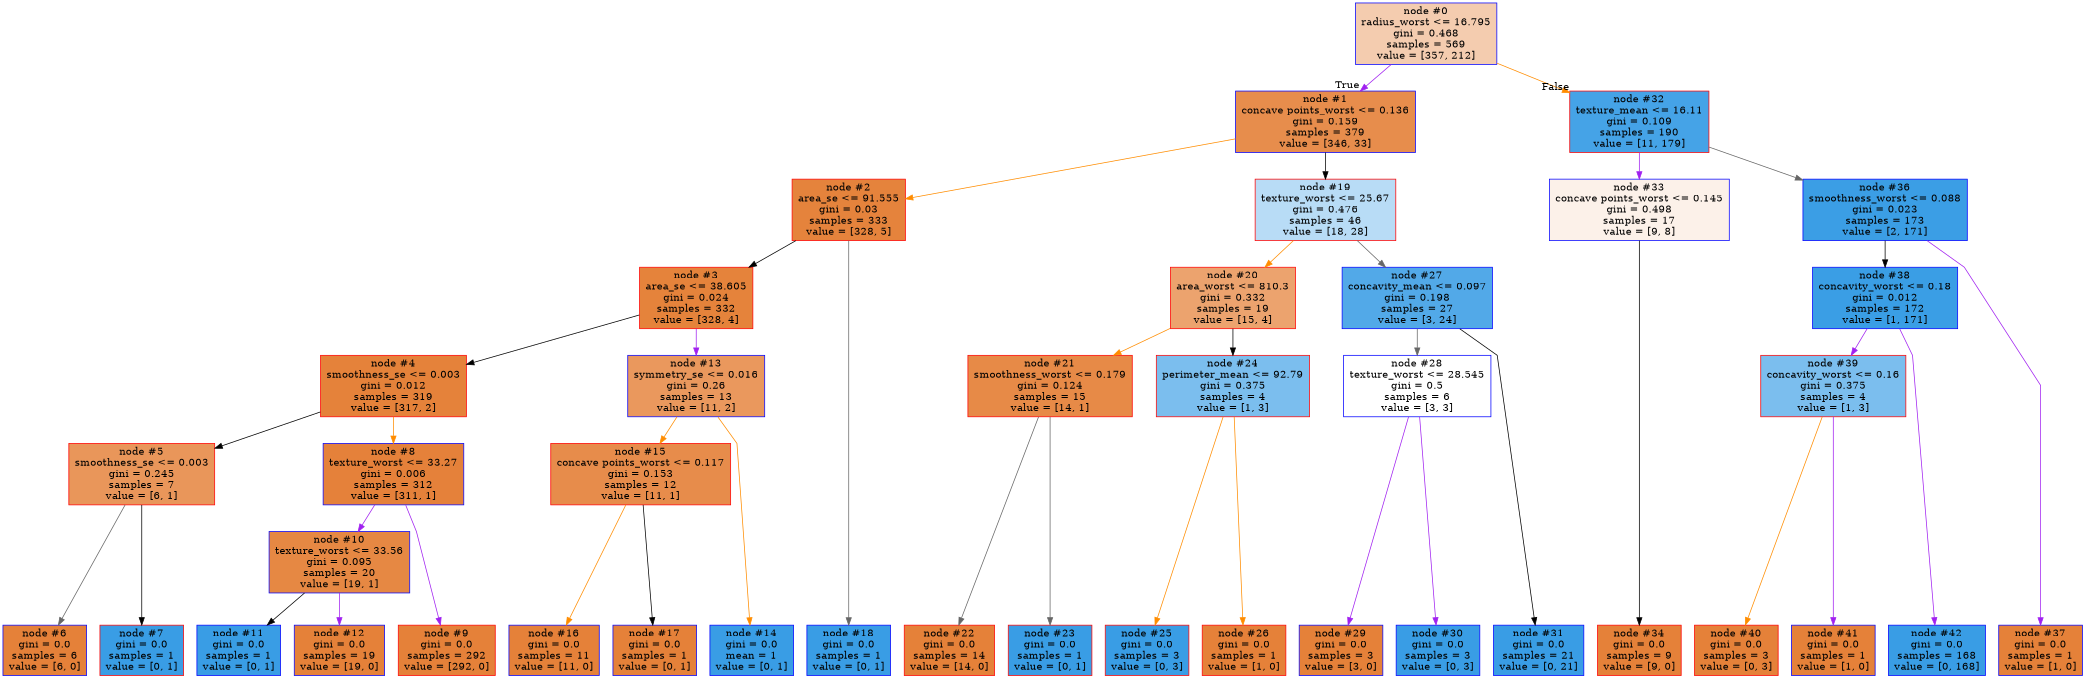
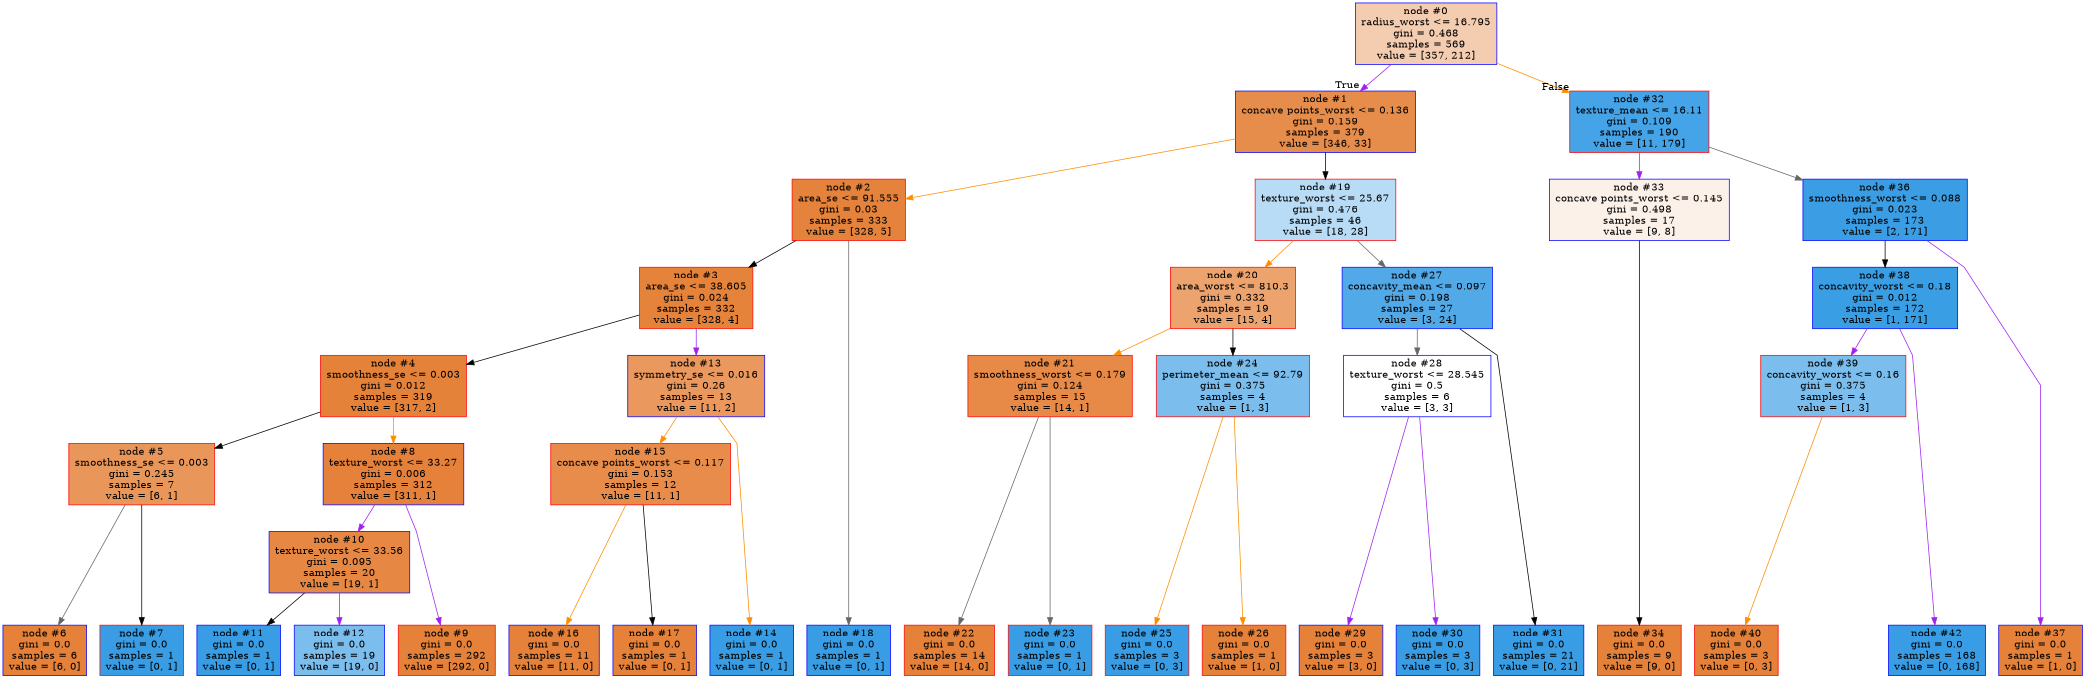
node "node #12 gini = 0.0 samples = 19 value = [19, 0]": fillcolor #e58139 -> #7bbeee
node "node #14 gini = 0.0 mean = 1 value = [0, 1]": label "node #14 gini = 0.0 mean = 1 value = [0, 1]" -> "node #14 gini = 0.0 samples = 1 value = [0, 1]"
node "node #41 gini = 0.0 samples = 1 value = [1, 0]": removed
